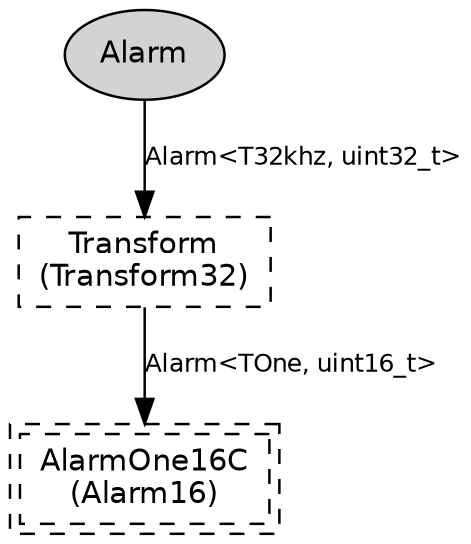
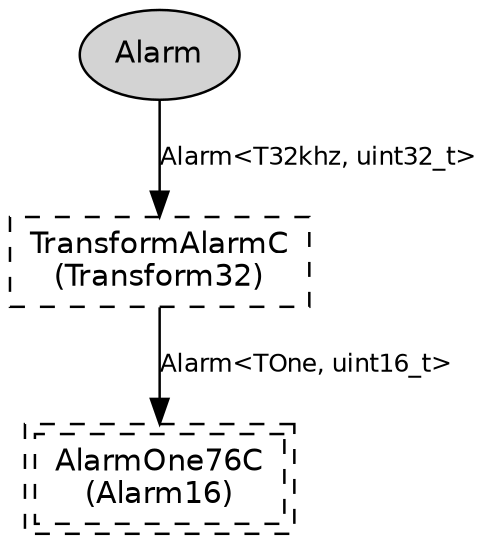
node "Transform (Transform32)": label "Transform (Transform32)" -> "TransformAlarmC (Transform32)"
node "AlarmOne16C (Alarm16)": label "AlarmOne16C (Alarm16)" -> "AlarmOne76C (Alarm16)"
